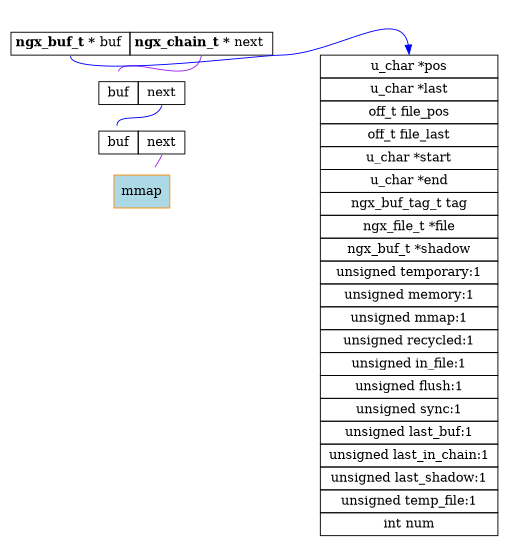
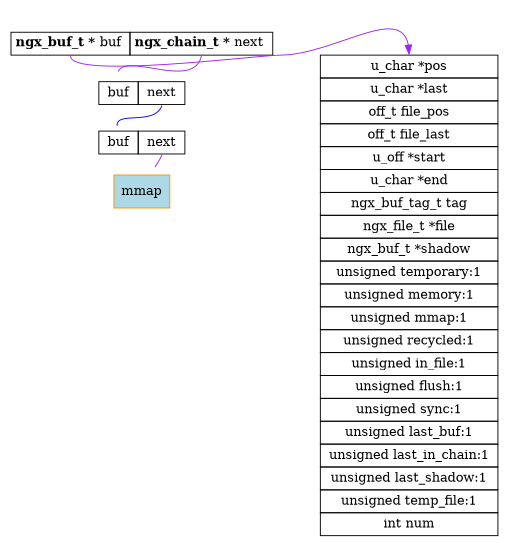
edge "ngx_buf_t *" -> "u_char *pos": color blue -> purple
node "u_char *pos": text "u_char *start" -> "u_off *start"
